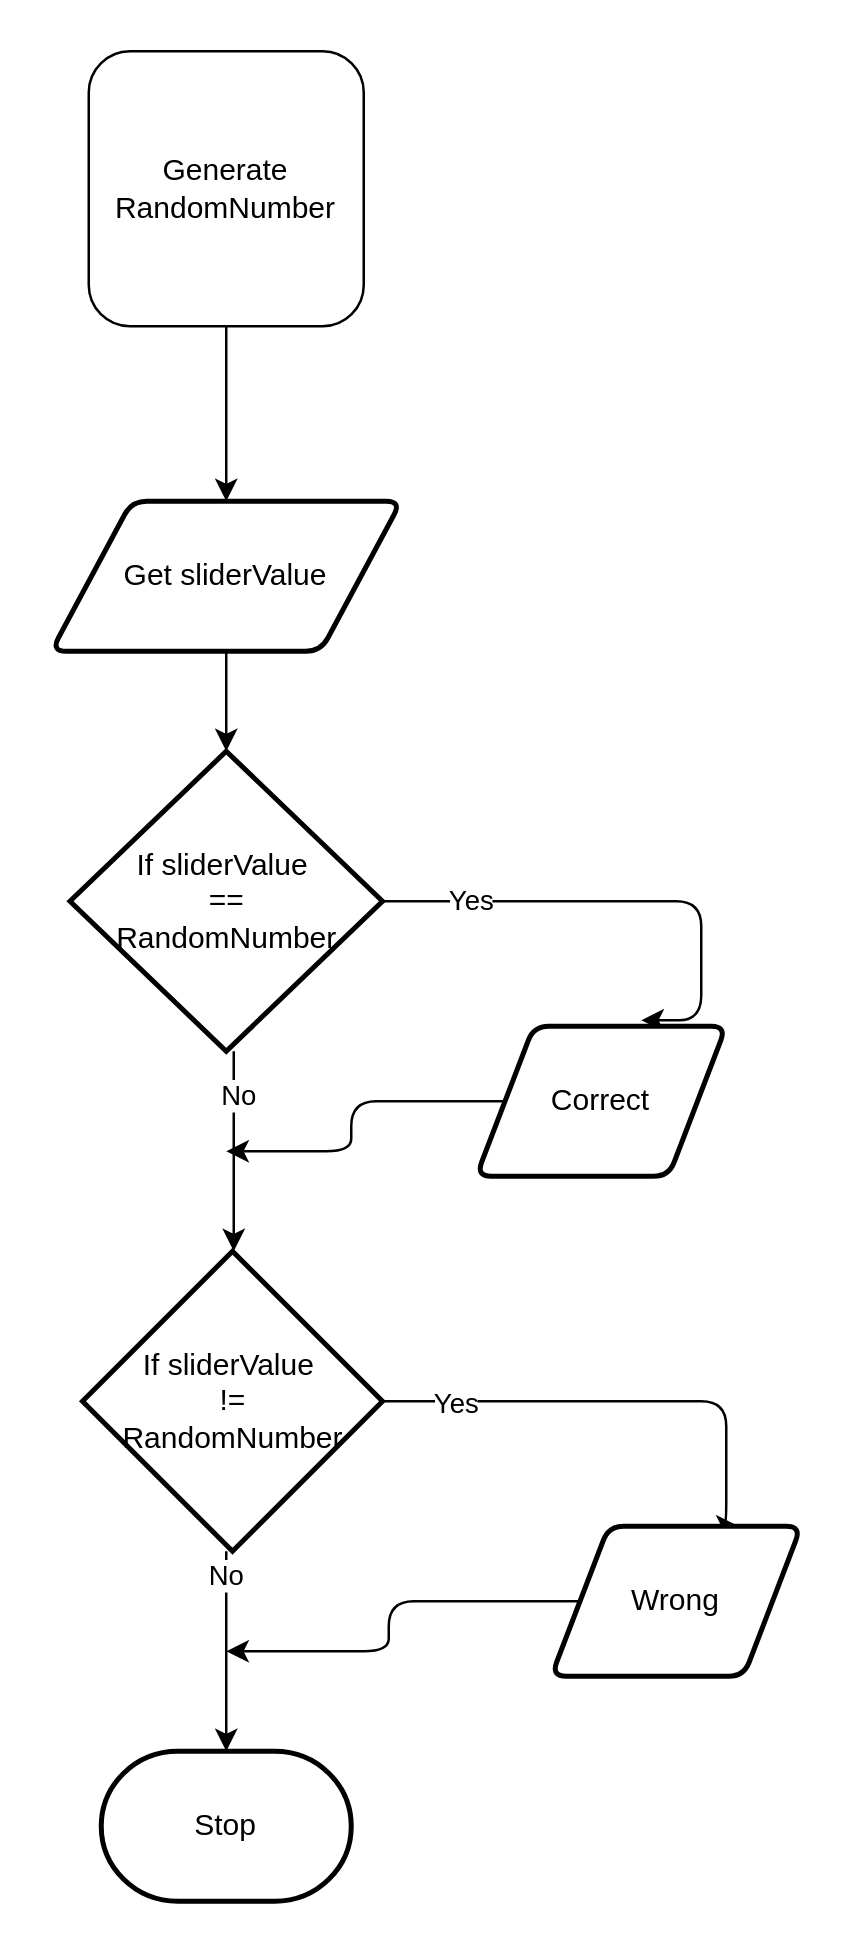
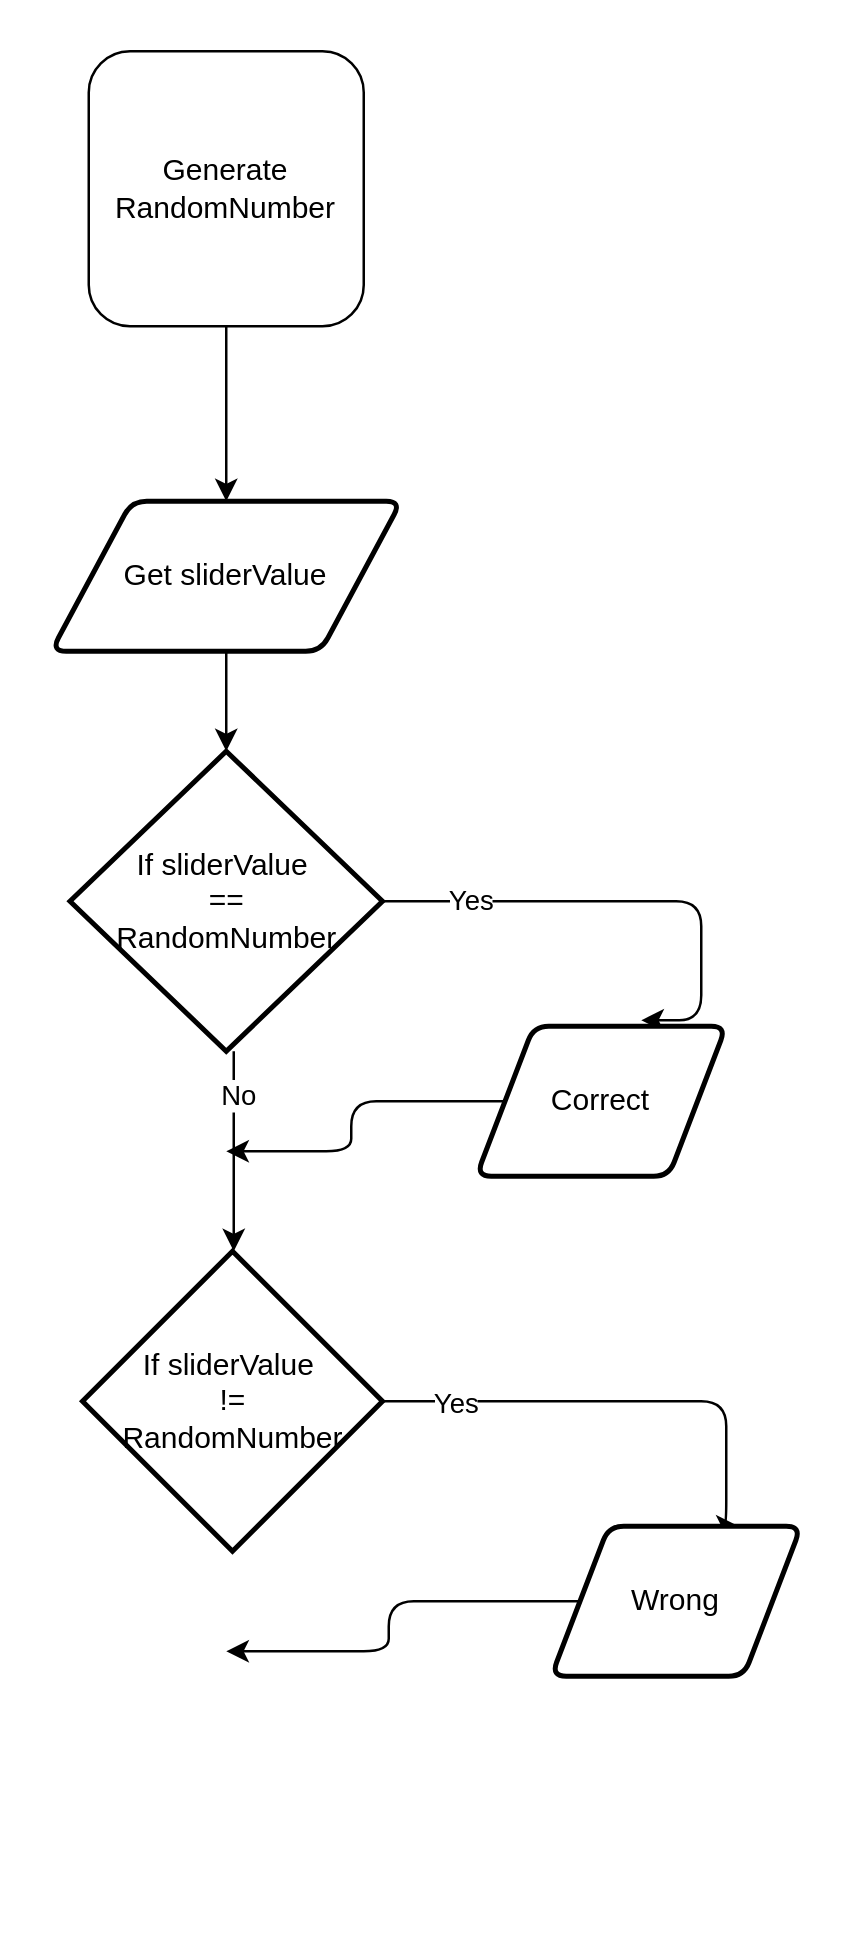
edge "If sliderValue != RandomNumber" -> "Stop": removed, label "No"
node "Stop": removed
